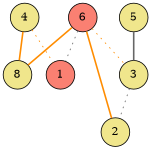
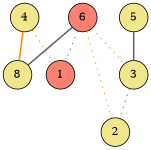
edge "6" -- "8": color darkorange -> gray40
edge "6" -- "2": style bold -> dotted
